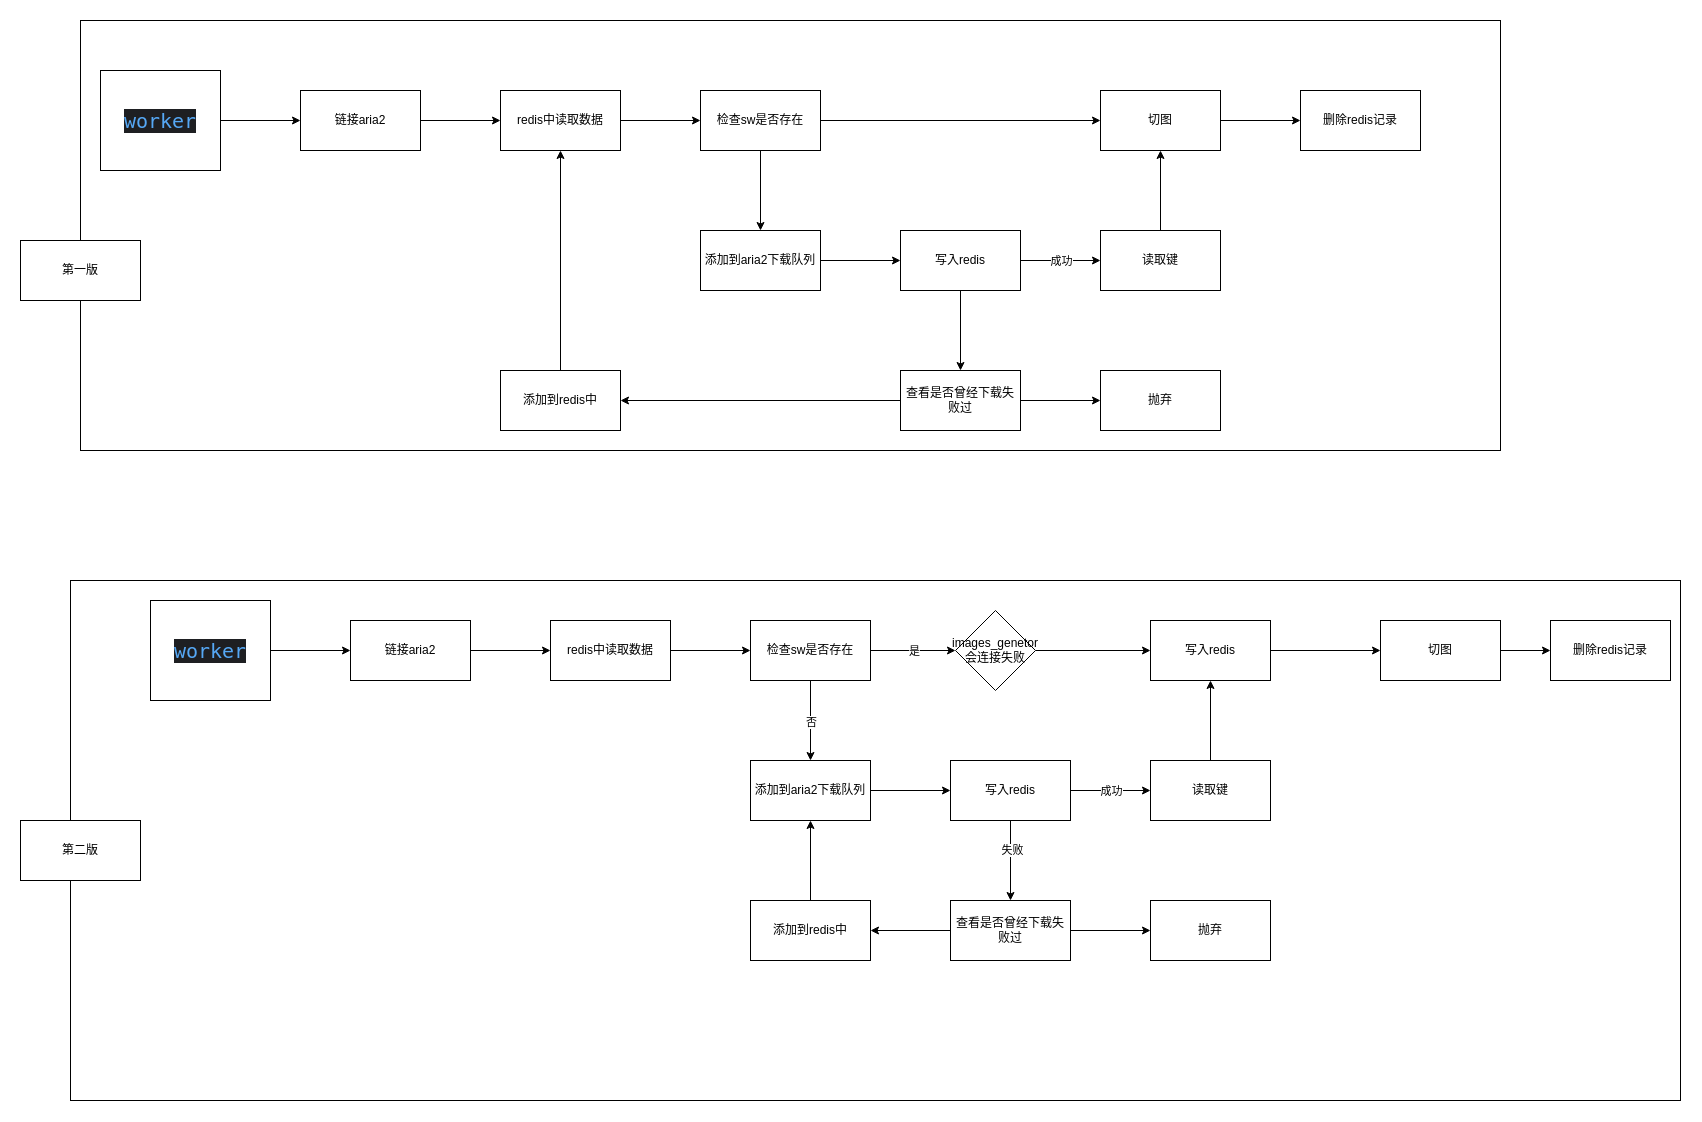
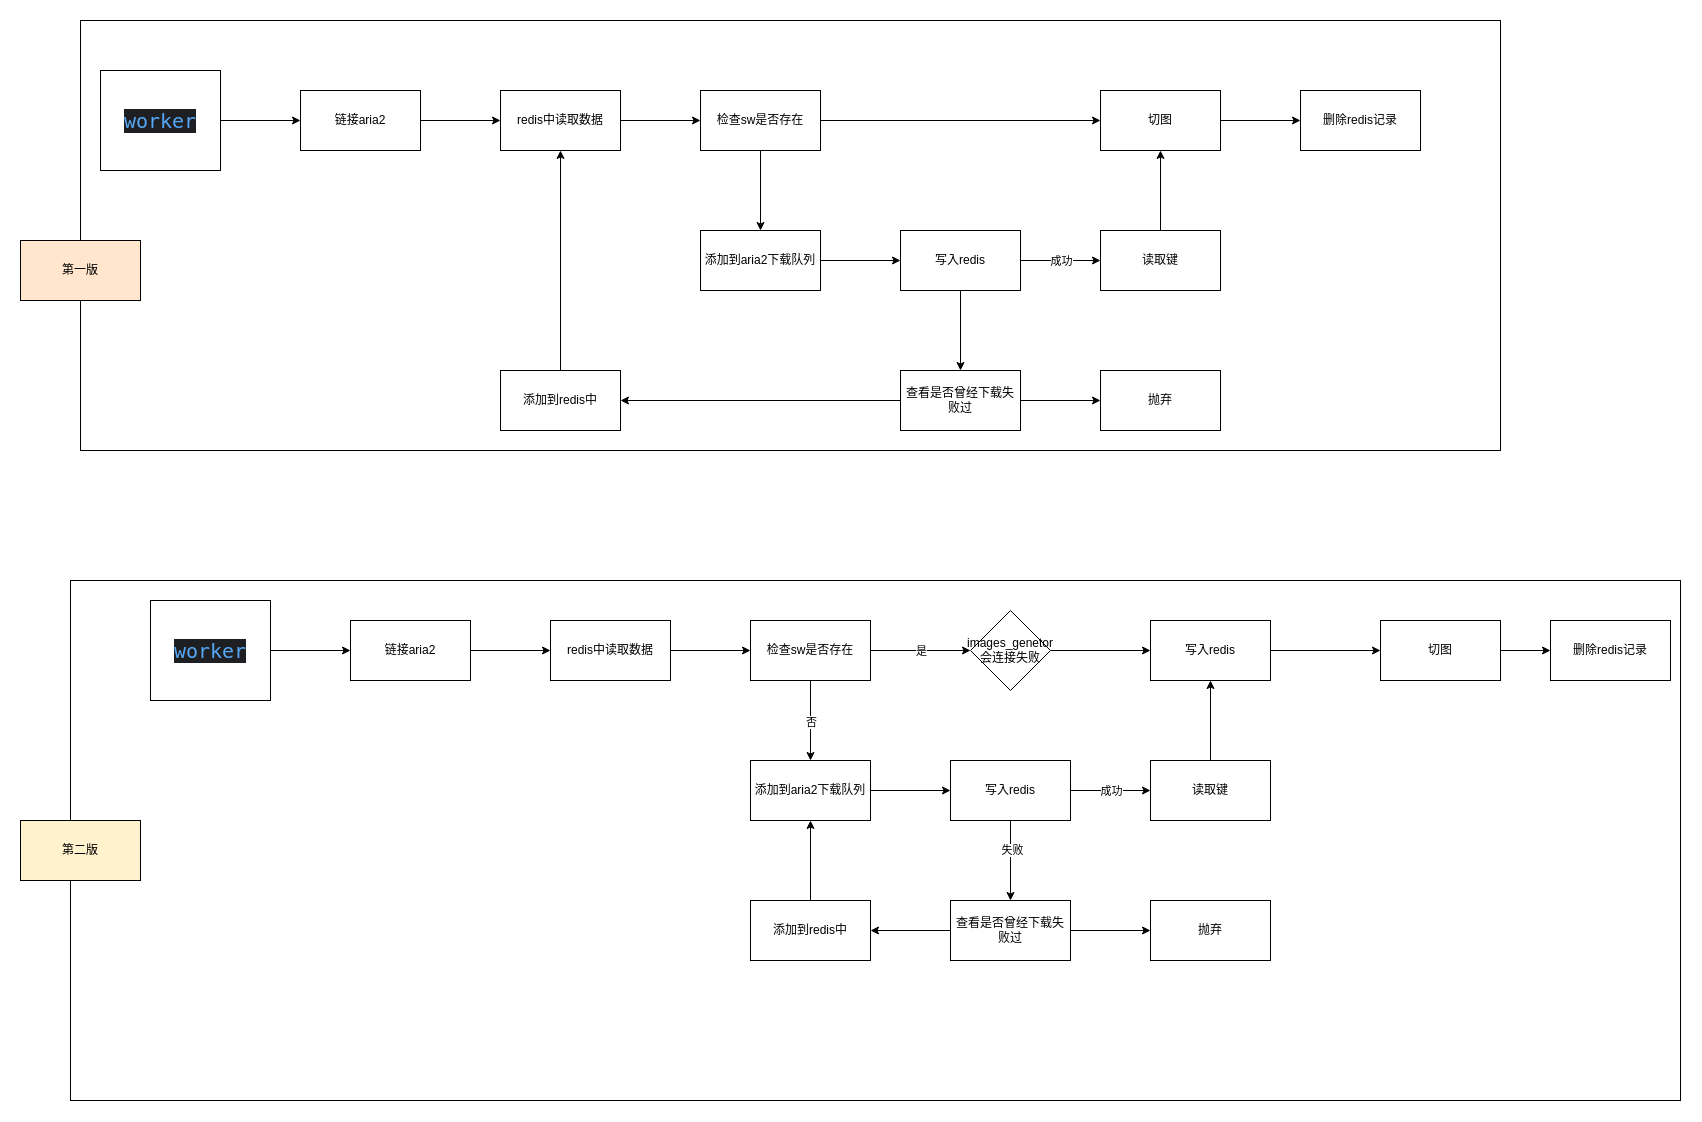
node "第一版": fillcolor #ffffff -> #ffe6cc
node "images_genetor 会连接失败": moved (996, 651) -> (1011, 651)
node "第二版": fillcolor #ffffff -> #fff2cc
